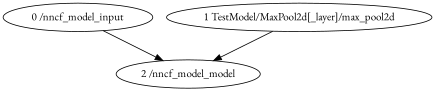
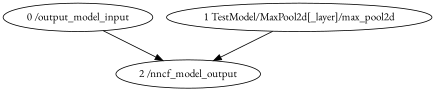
node "0 /nncf_model_input": label "0 /nncf_model_input" -> "0 /output_model_input"
node "2 /nncf_model_model": label "2 /nncf_model_model" -> "2 /nncf_model_output"
